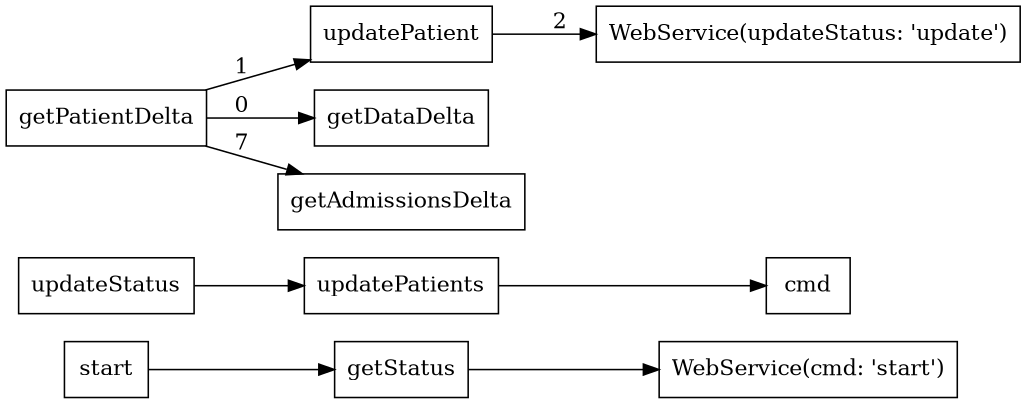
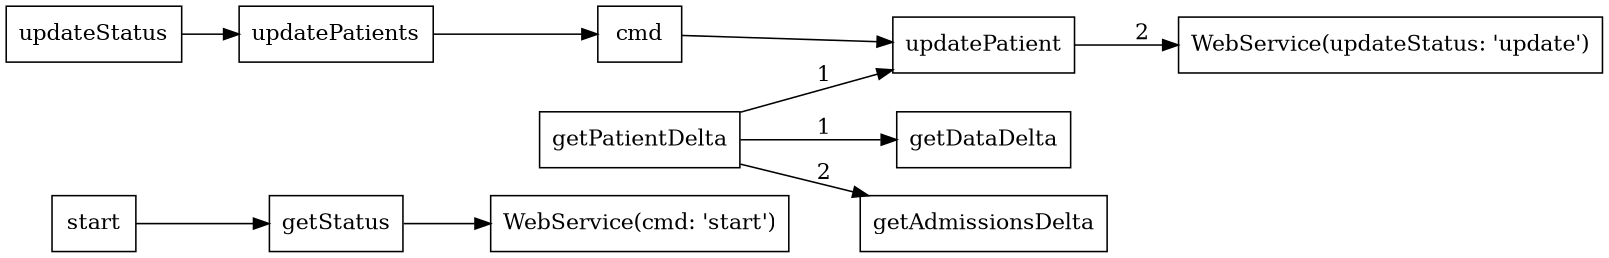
edge "cmd" -> "updatePatient": added
edge "getPatientDelta" -> "getDataDelta": label "0" -> "1"
edge "getPatientDelta" -> "getAdmissionsDelta": label "7" -> "2"
